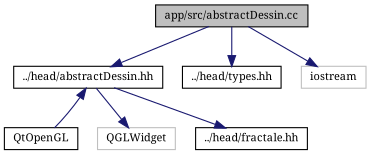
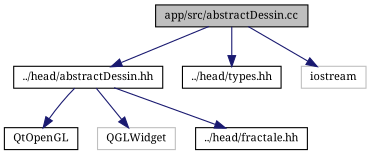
edge "QtOpenGL" -> "../head/abstractDessin.hh": reversed
